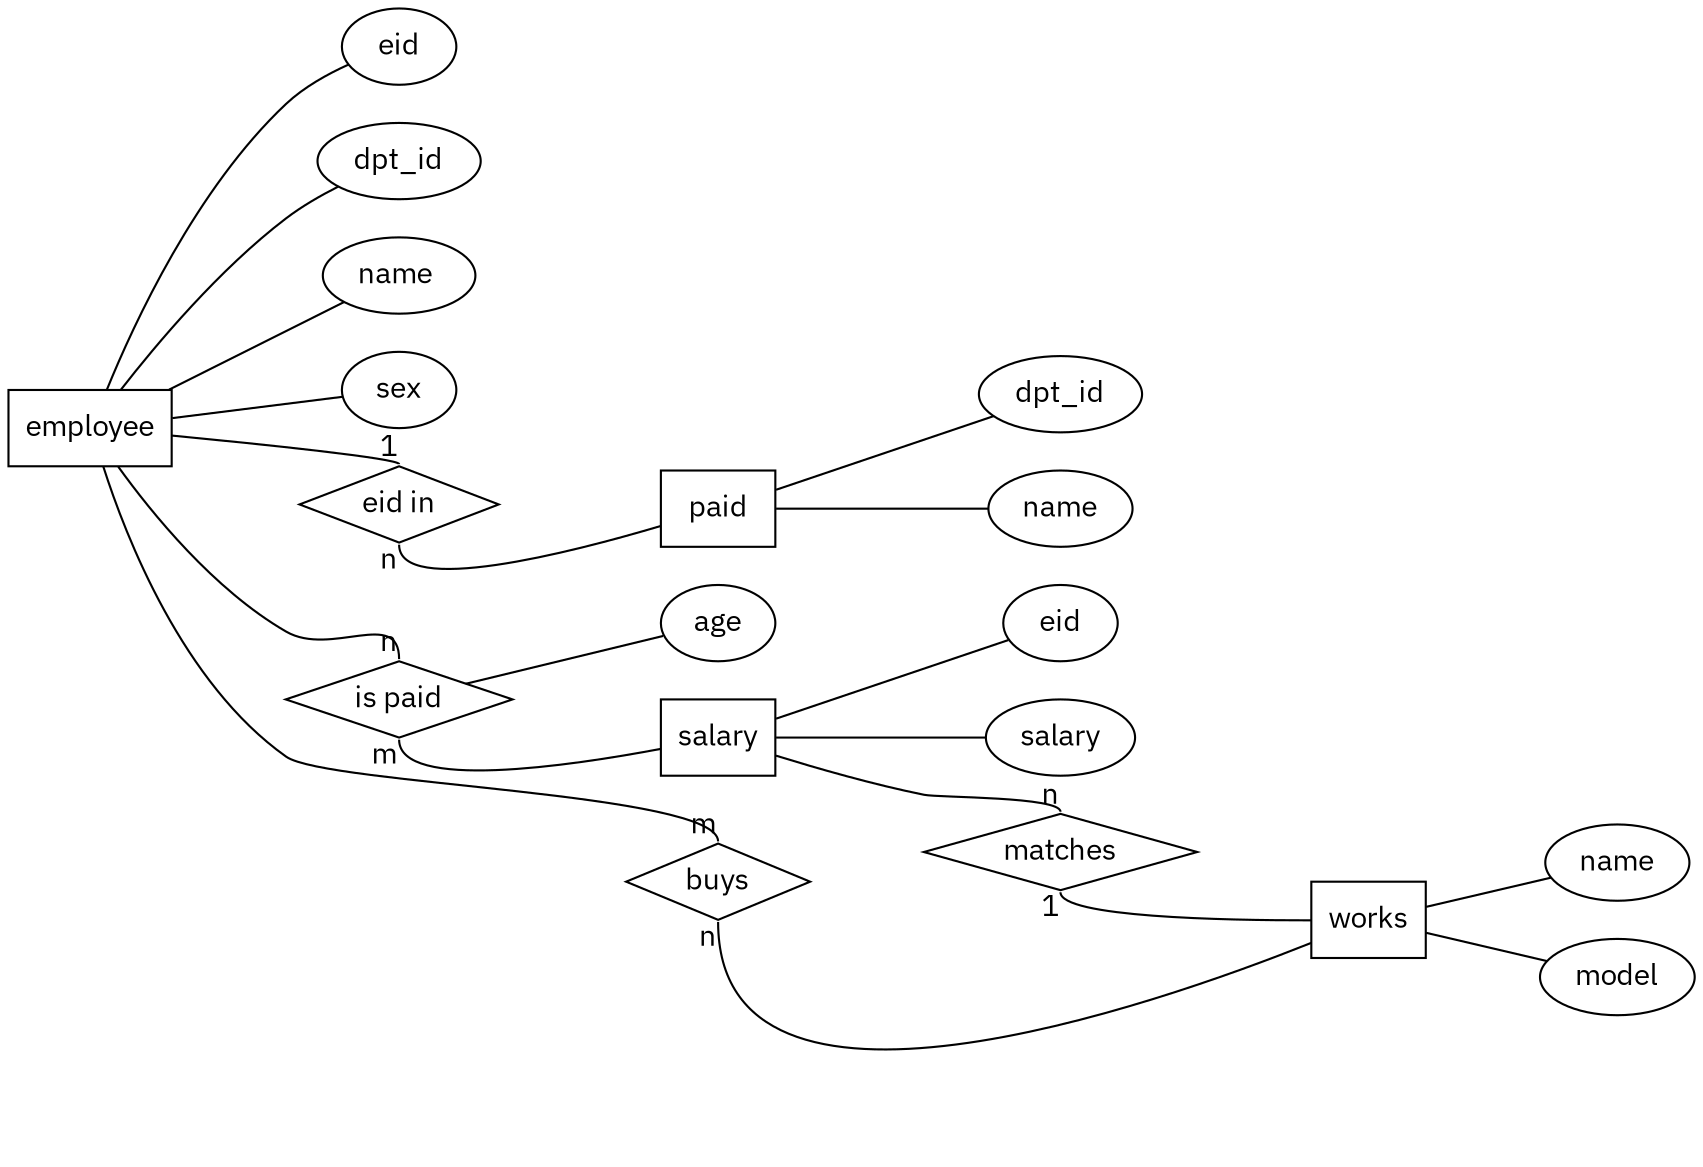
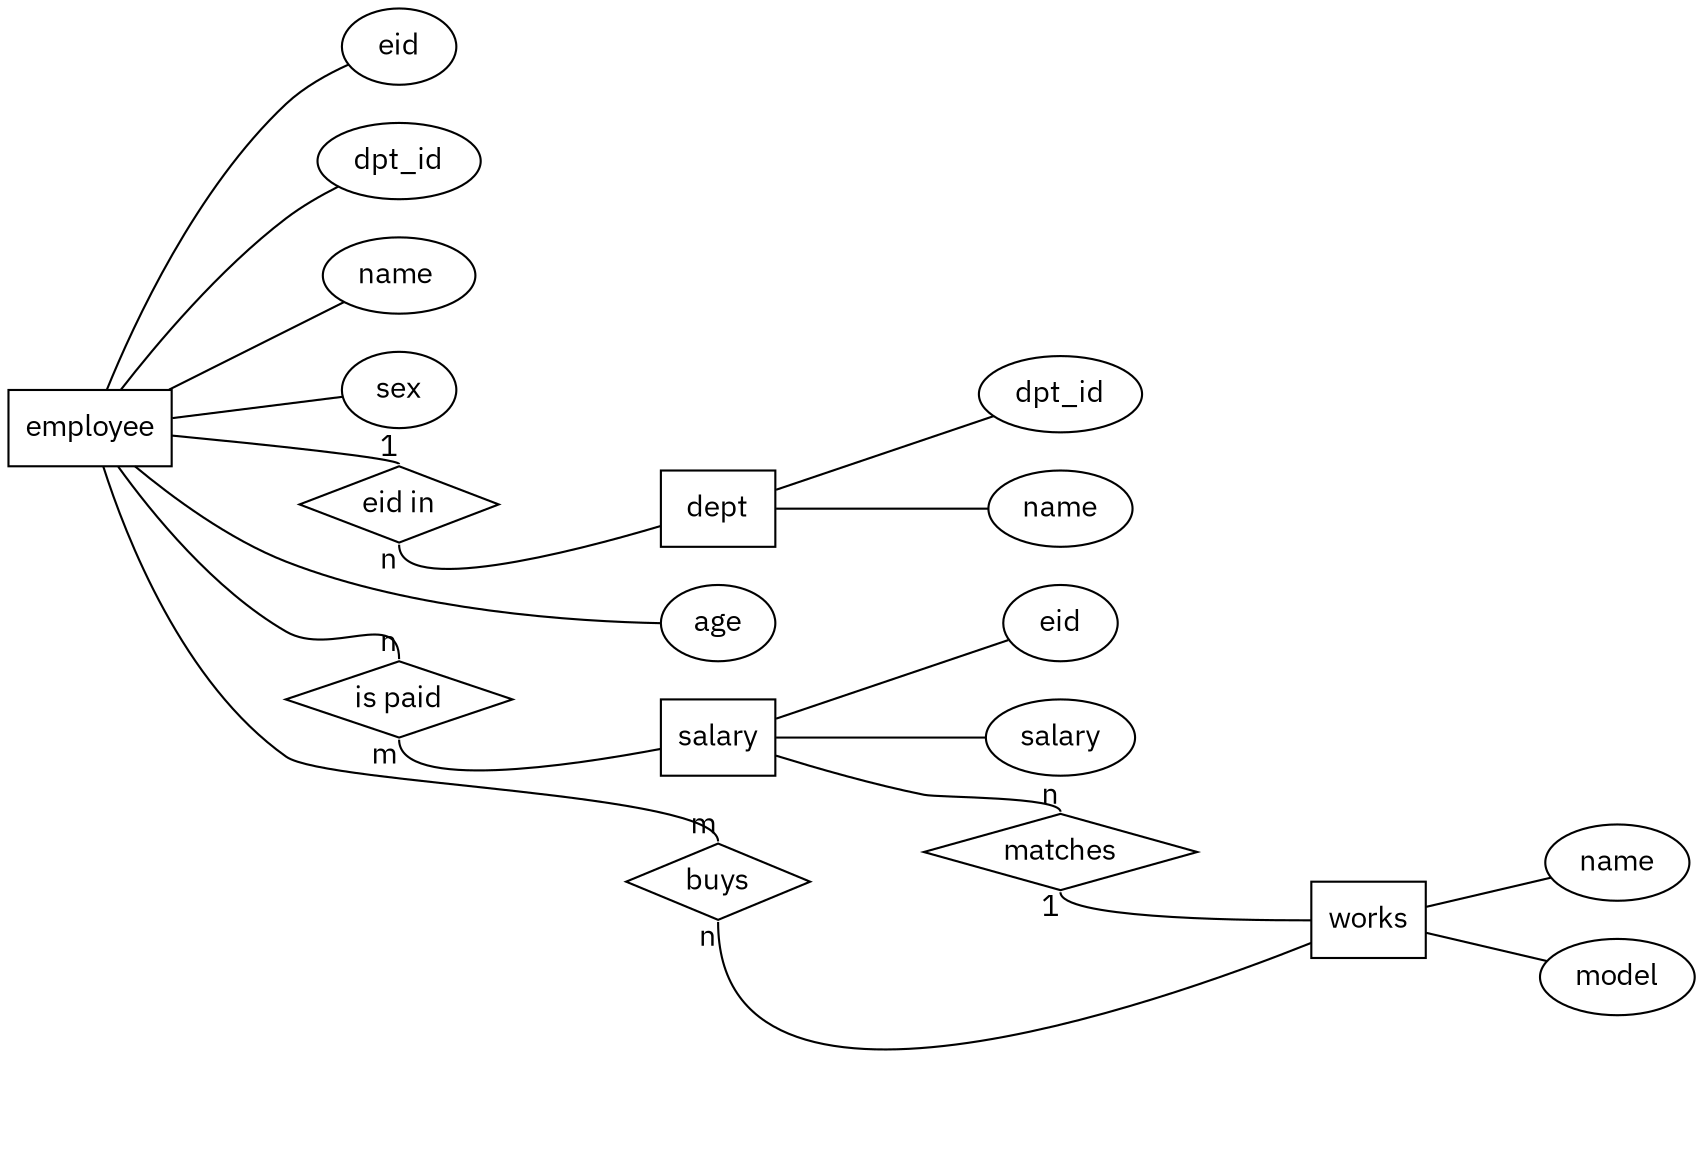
node "paid": label "paid" -> "dept"
edge "age" -- "is paid": now "age" -- "employee"
